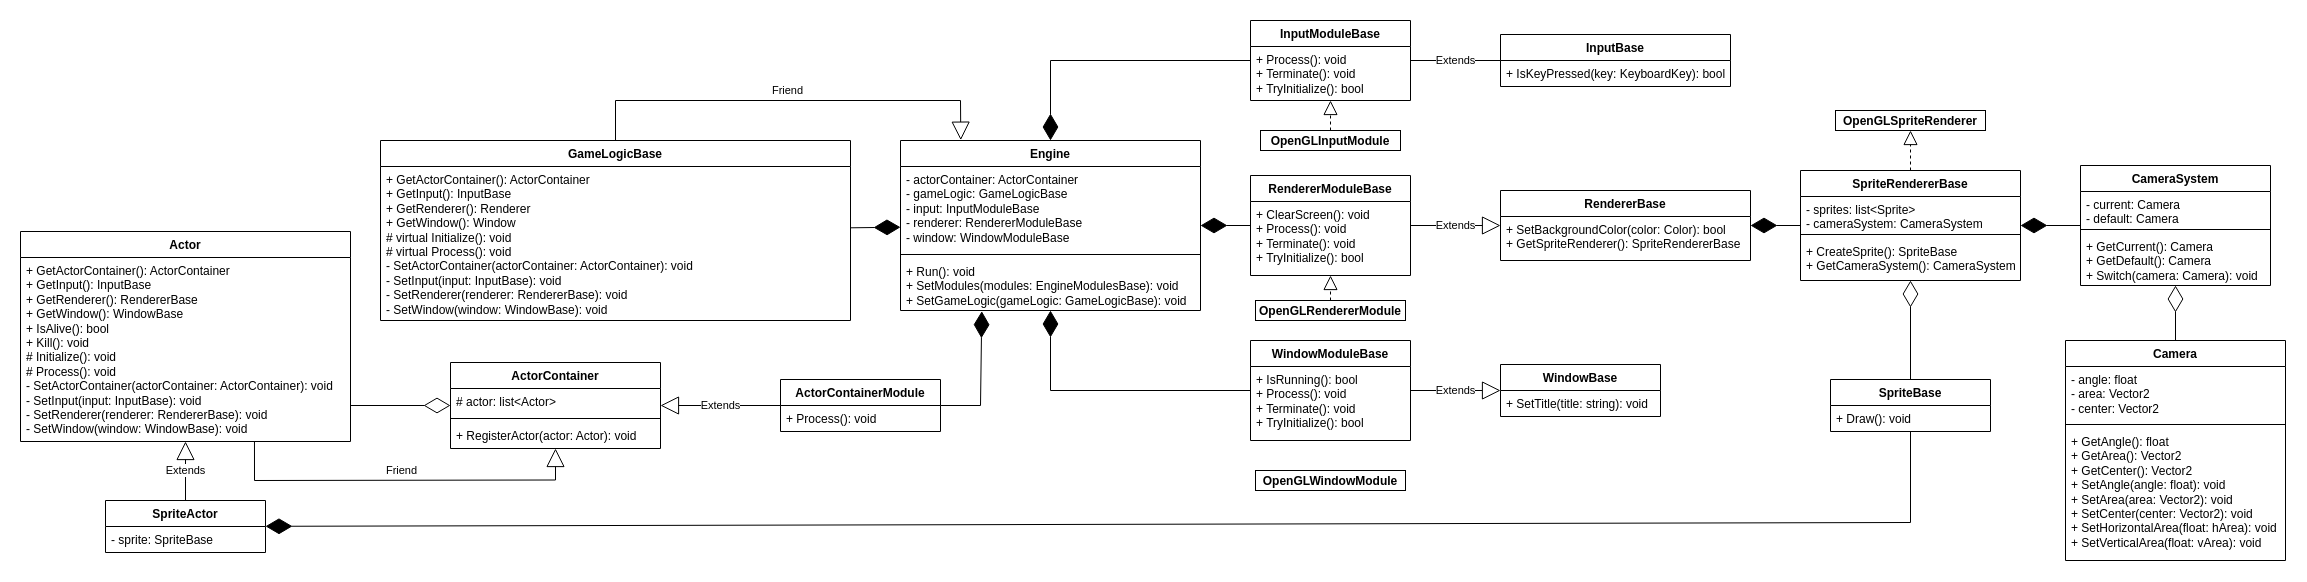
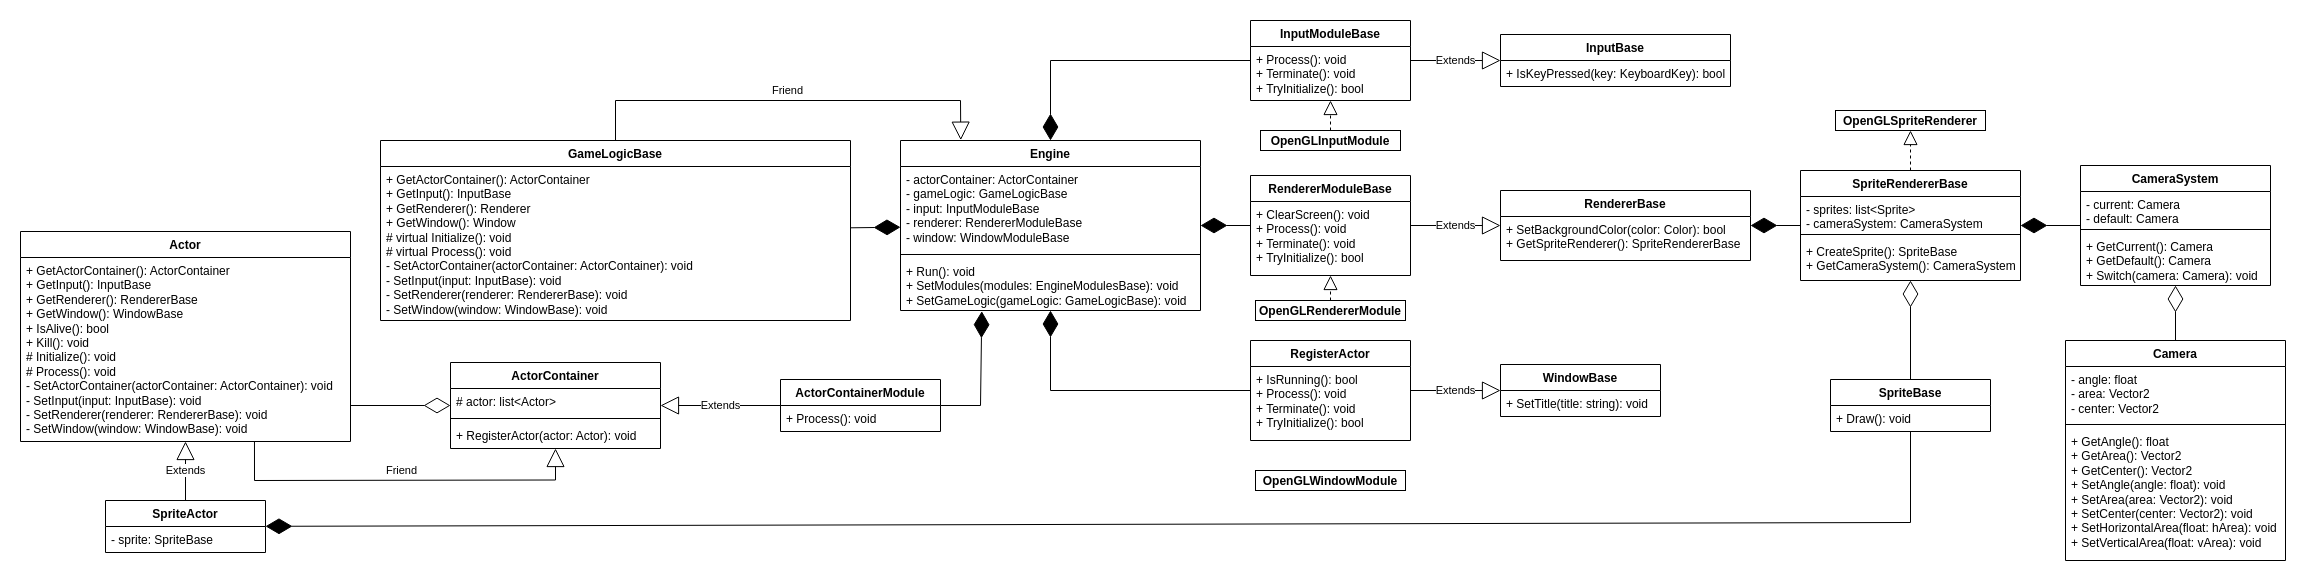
edge "InputModuleBase" -- "InputBase": arrowhead none -> block
node "WindowModuleBase": label "WindowModuleBase" -> "RegisterActor"
